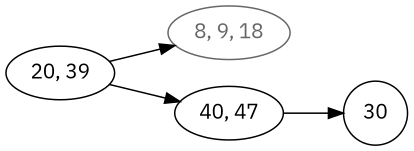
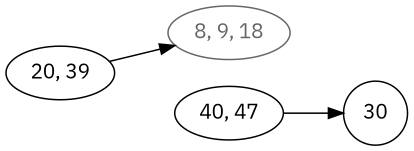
edge "20, 39" -> "40, 47": removed
